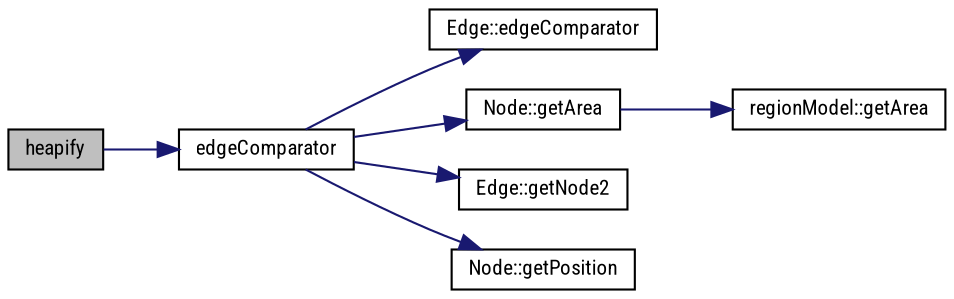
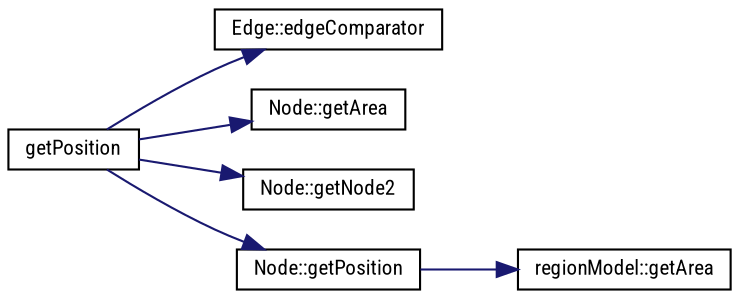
edge "Node::getArea" -> "regionModel::getArea": now "Node::getPosition" -> "regionModel::getArea"
node "heapify": removed
node "edgeComparator": label "edgeComparator" -> "getPosition"
node "Edge::getNode2": label "Edge::getNode2" -> "Node::getNode2"
